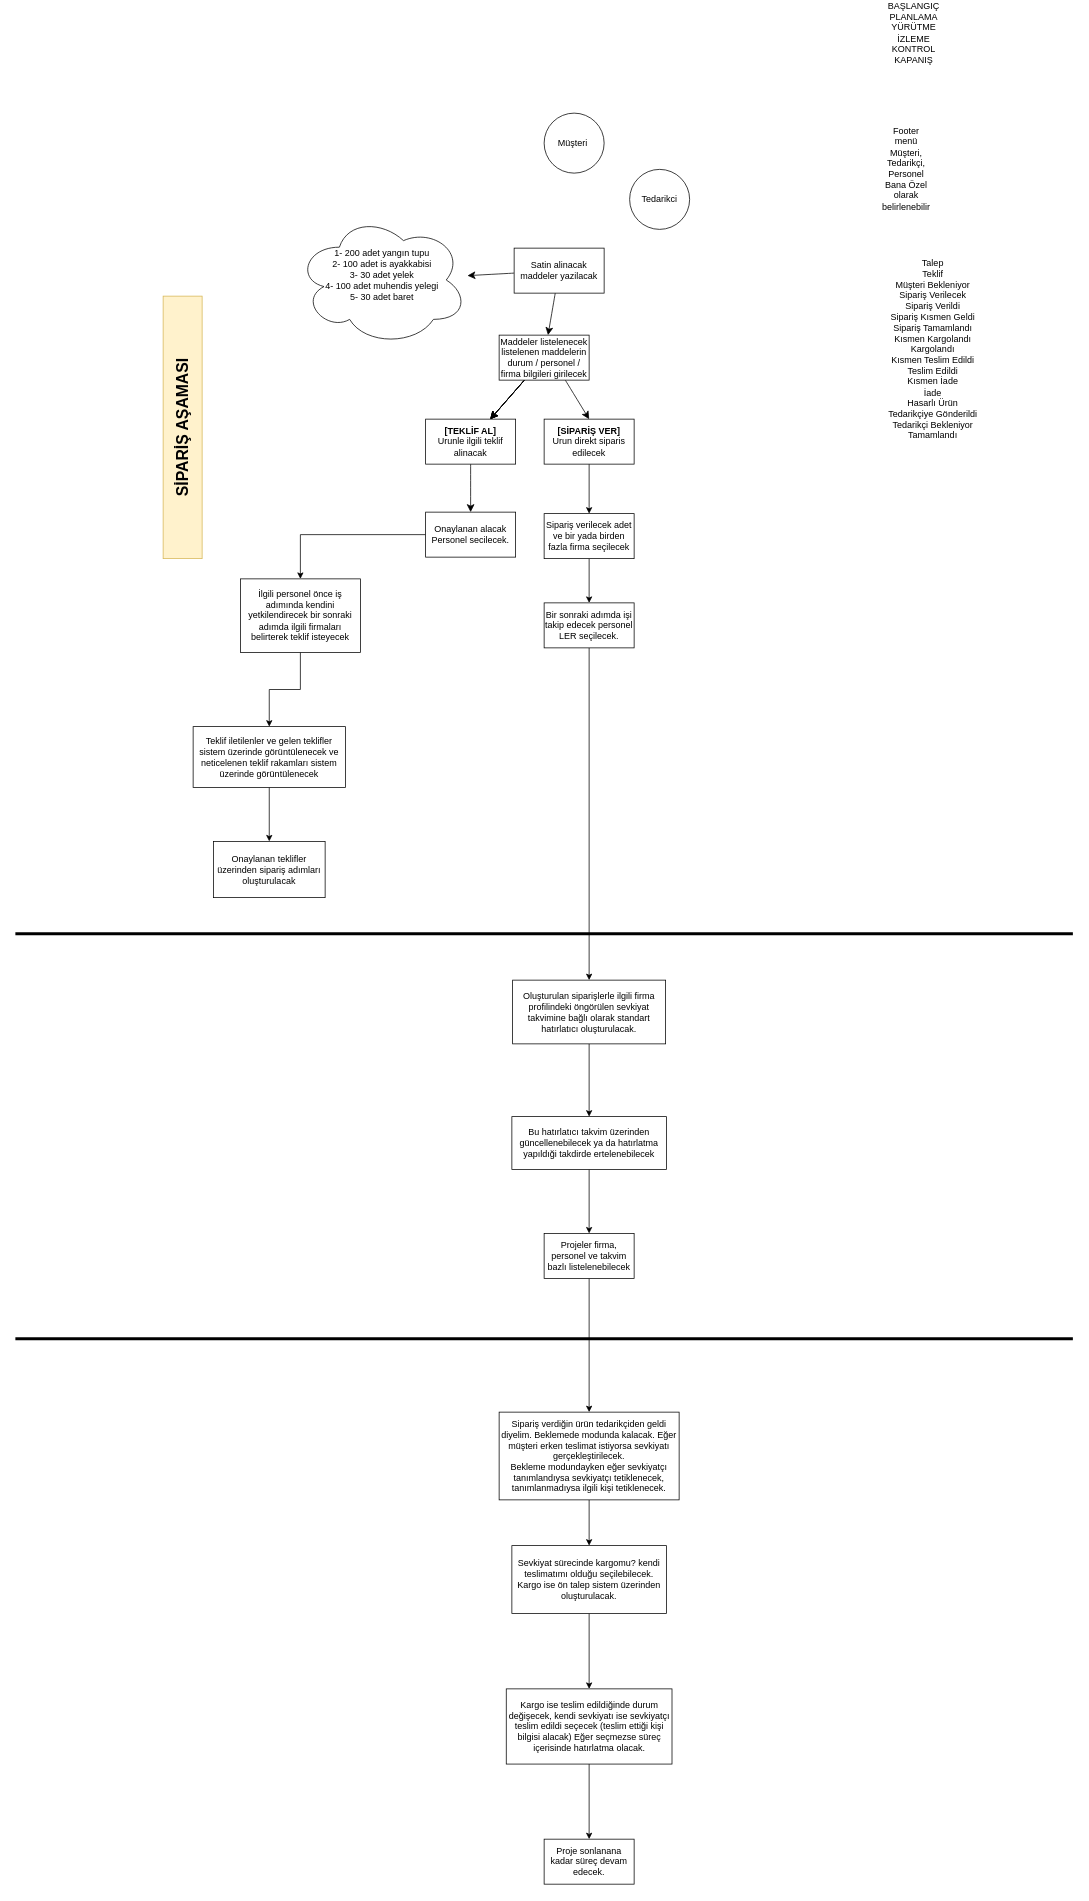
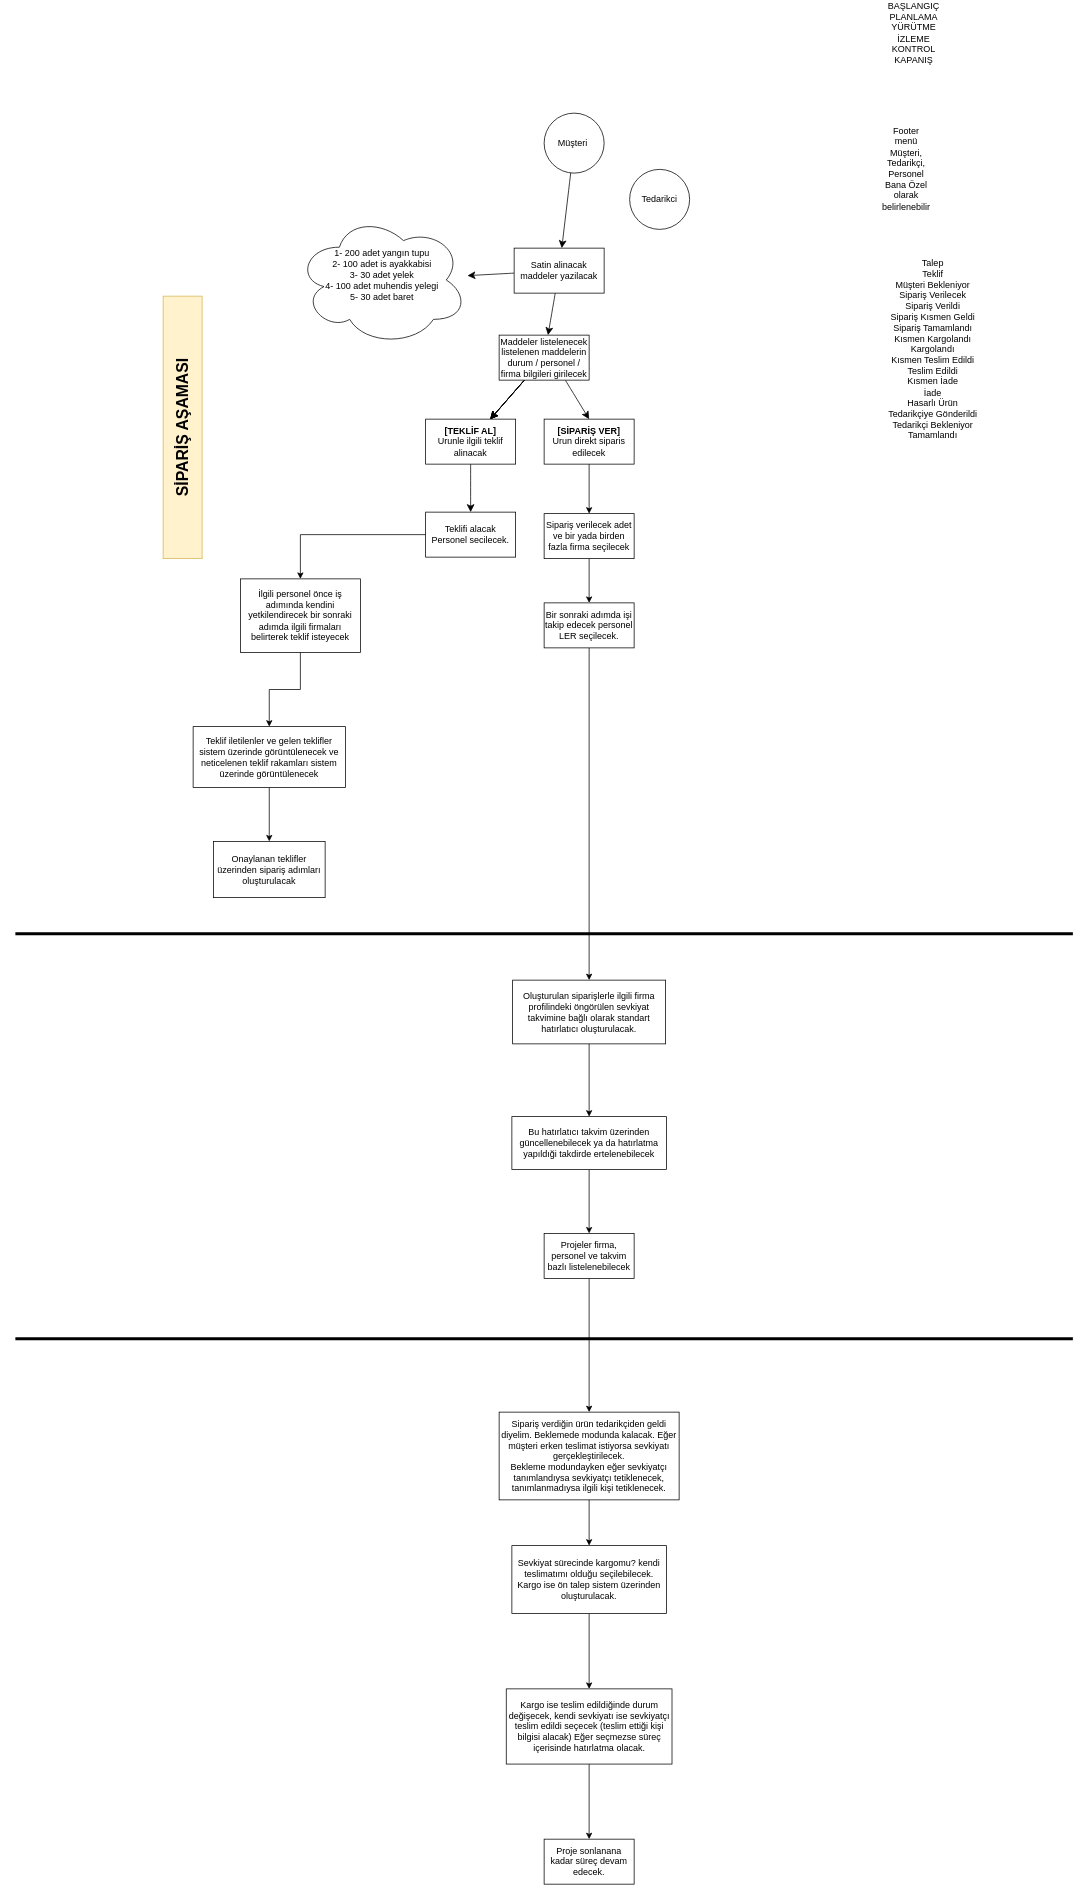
edge "Müşteri" -> "Satin alinacak maddeler yazilacak": added
node "Onaylanan alacak Personel secilecek.": label "Onaylanan alacak Personel secilecek." -> "Teklifi alacak Personel secilecek."
